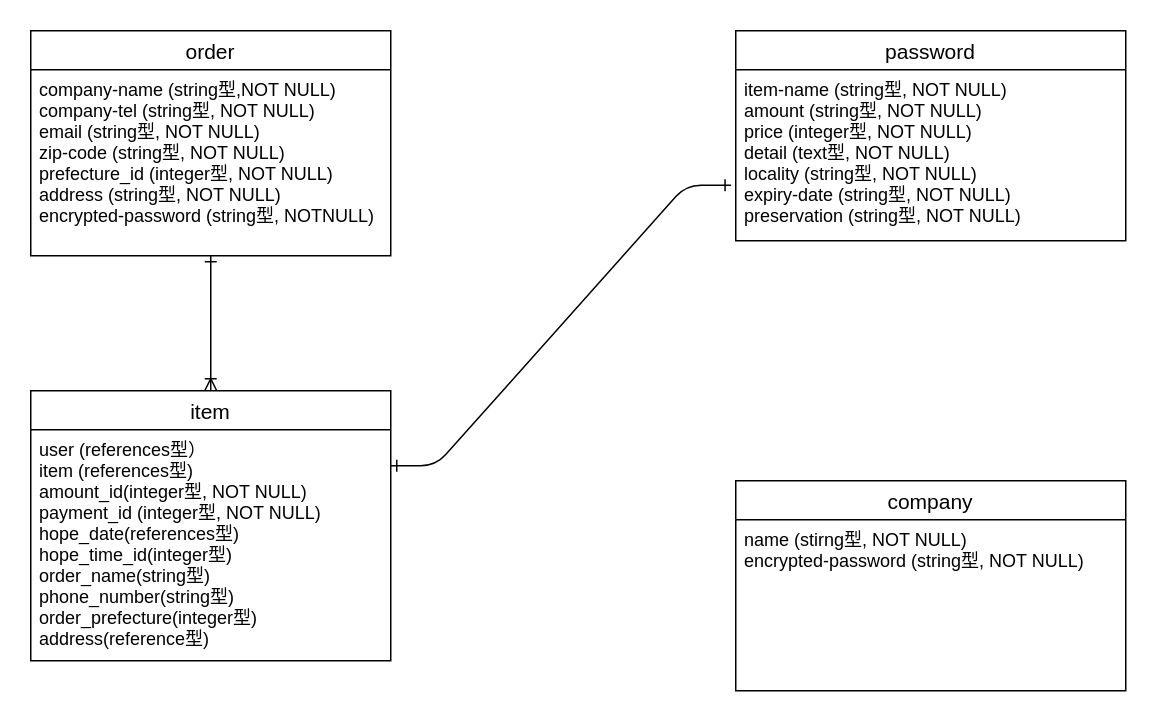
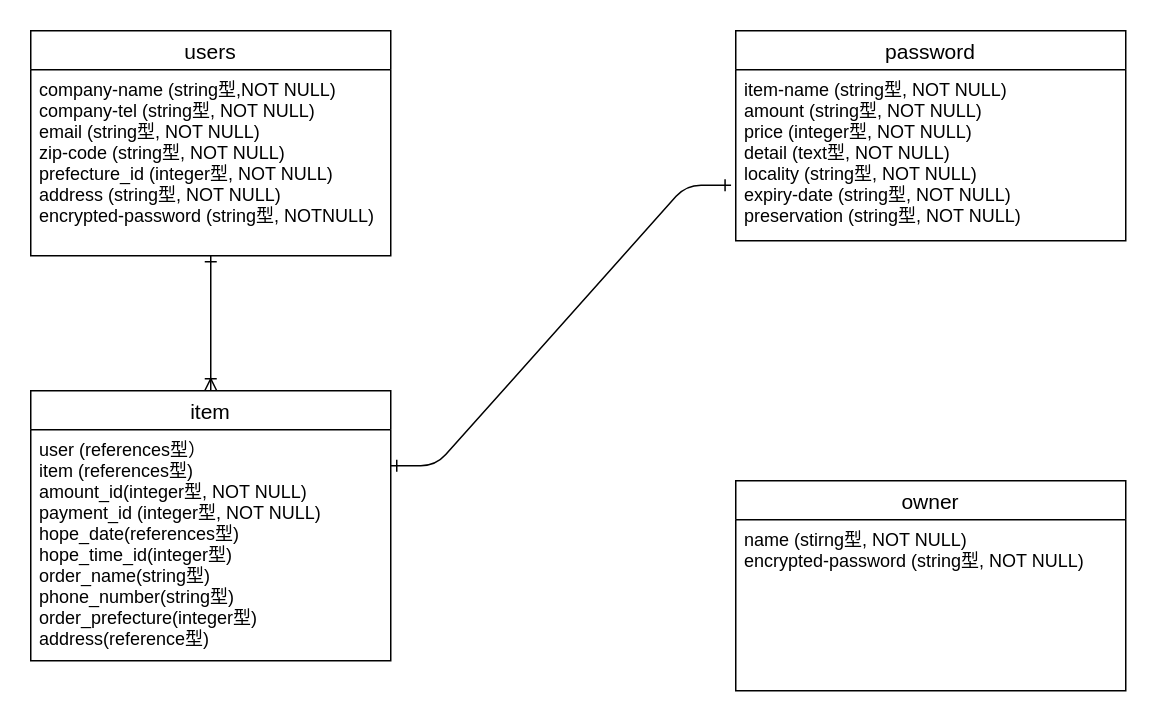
node "order": label "order" -> "users"
node "company": label "company" -> "owner"
